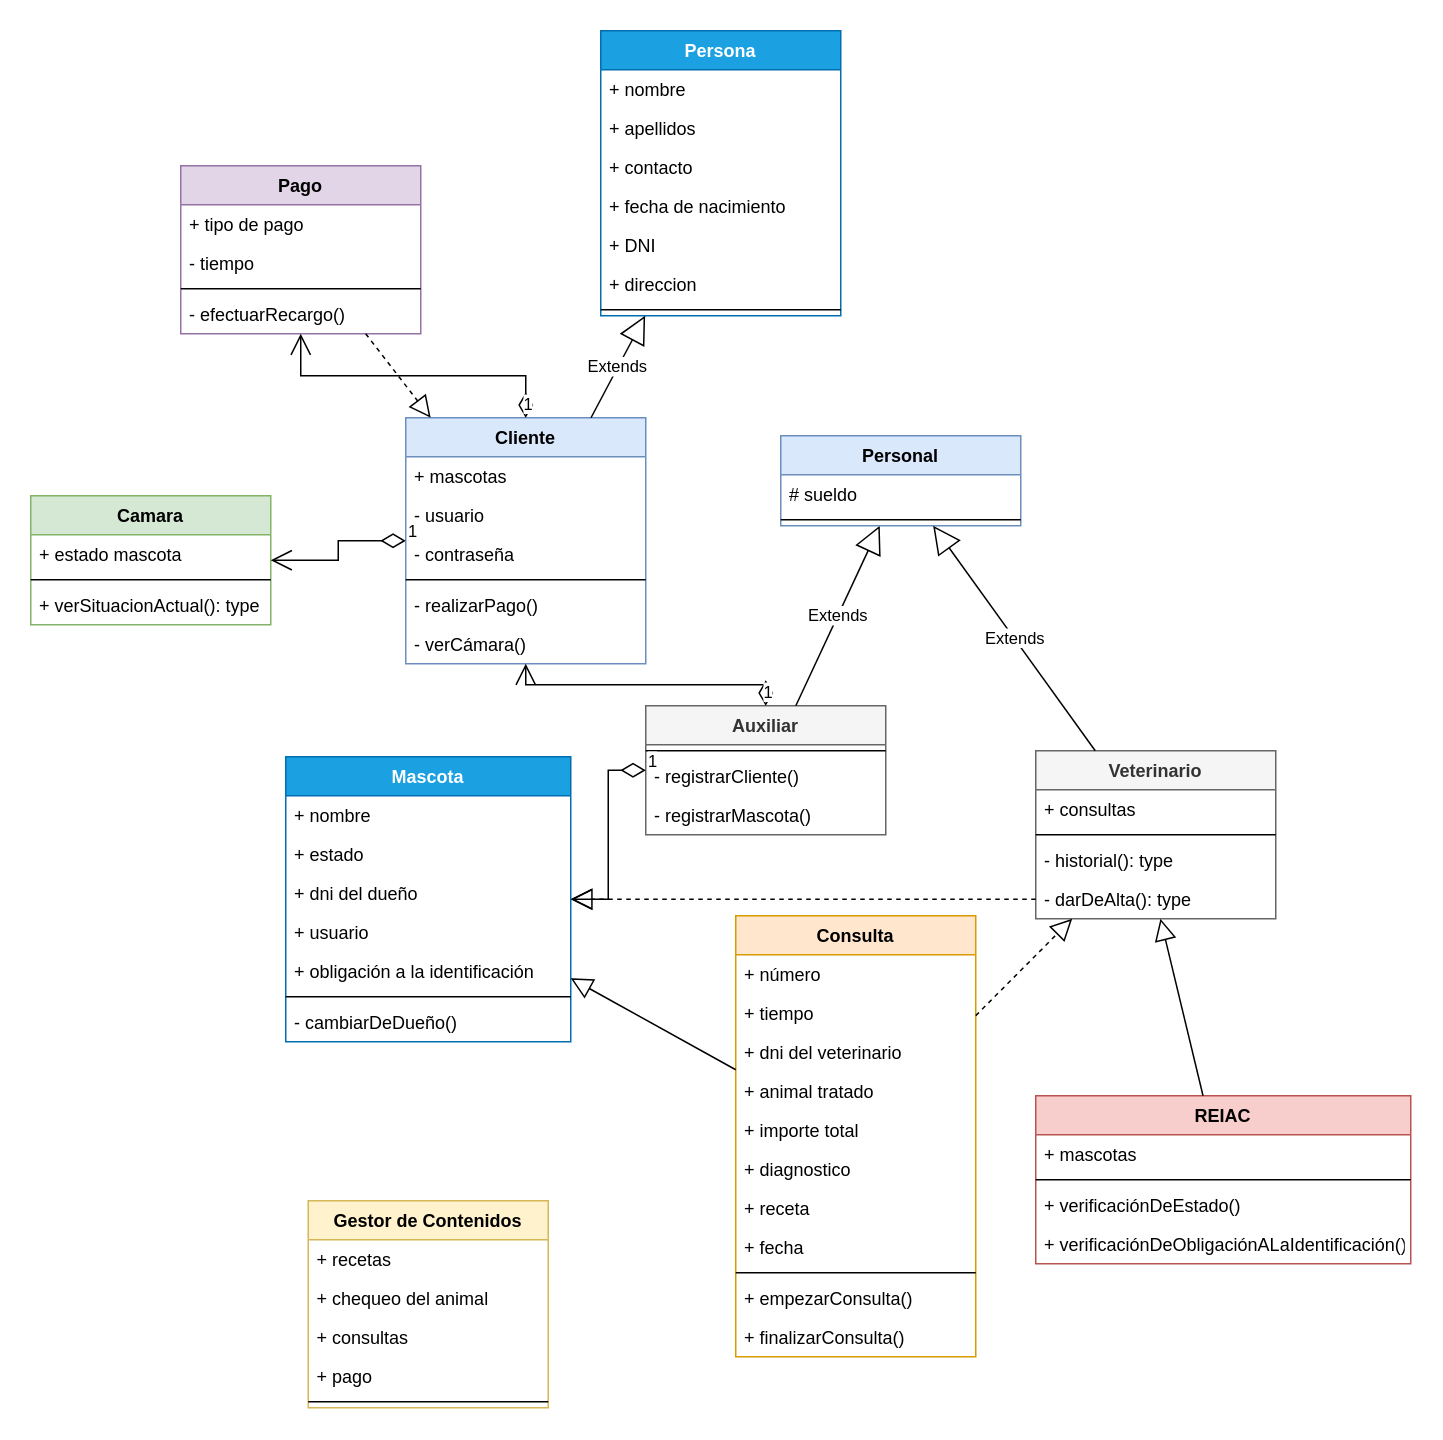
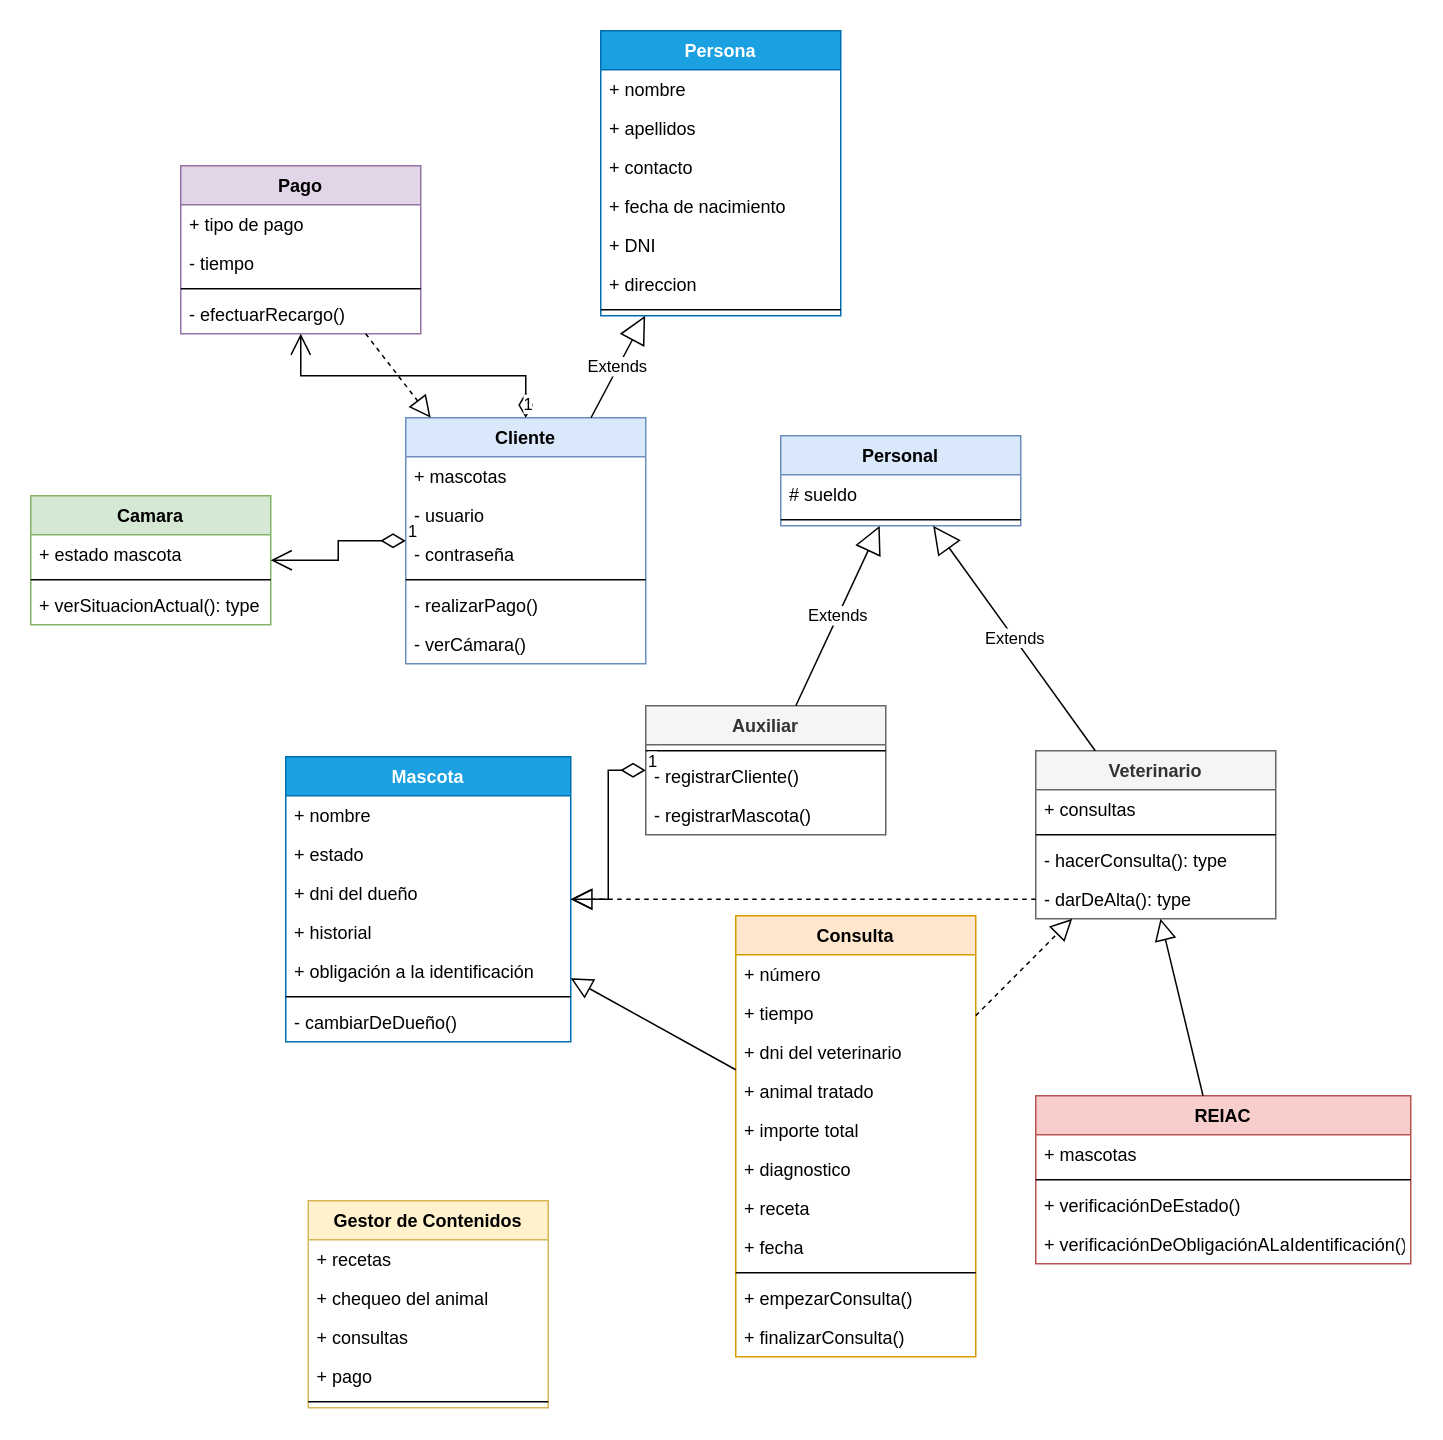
edge "Cliente" -- "Auxiliar": removed, label "1"
node "- historial(): type": label "- historial(): type" -> "- hacerConsulta(): type"
node "+ usuario": label "+ usuario" -> "+ historial"
